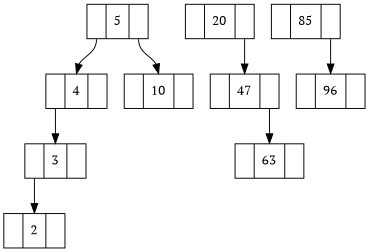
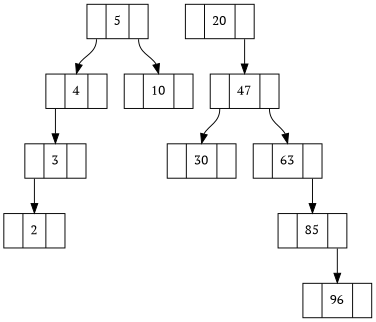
node "30": added
edge "63" -> "85": added
